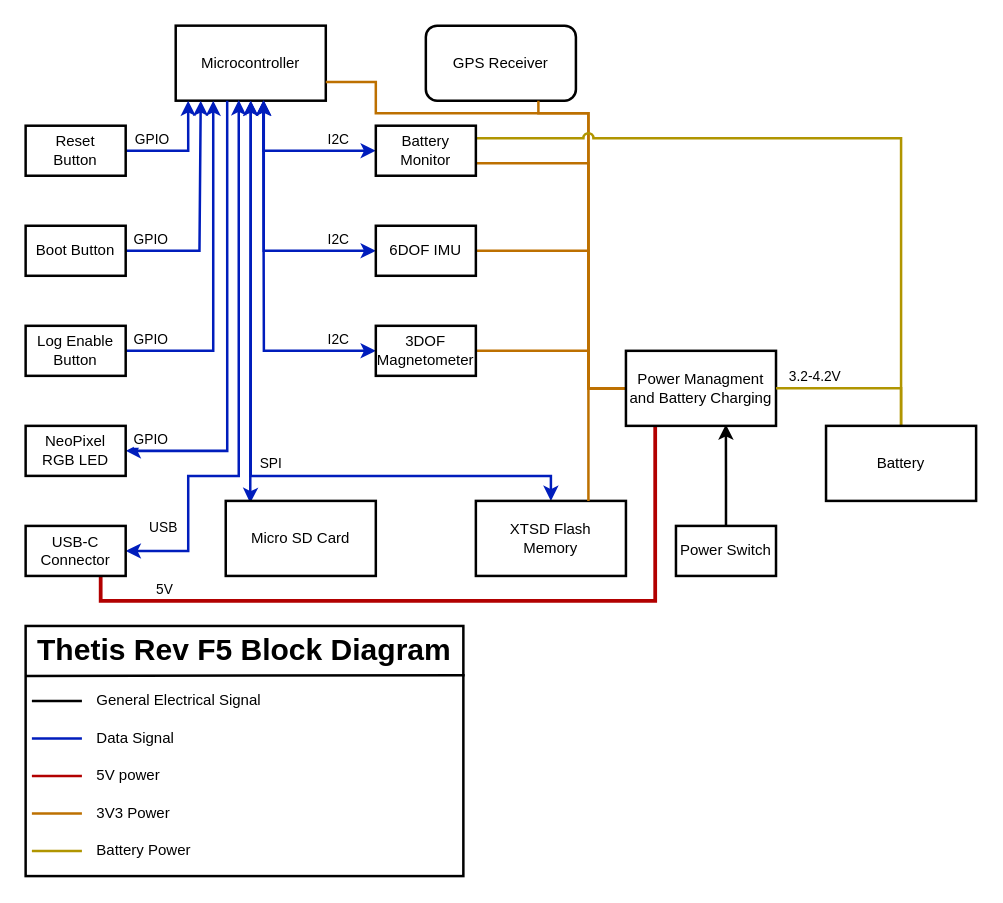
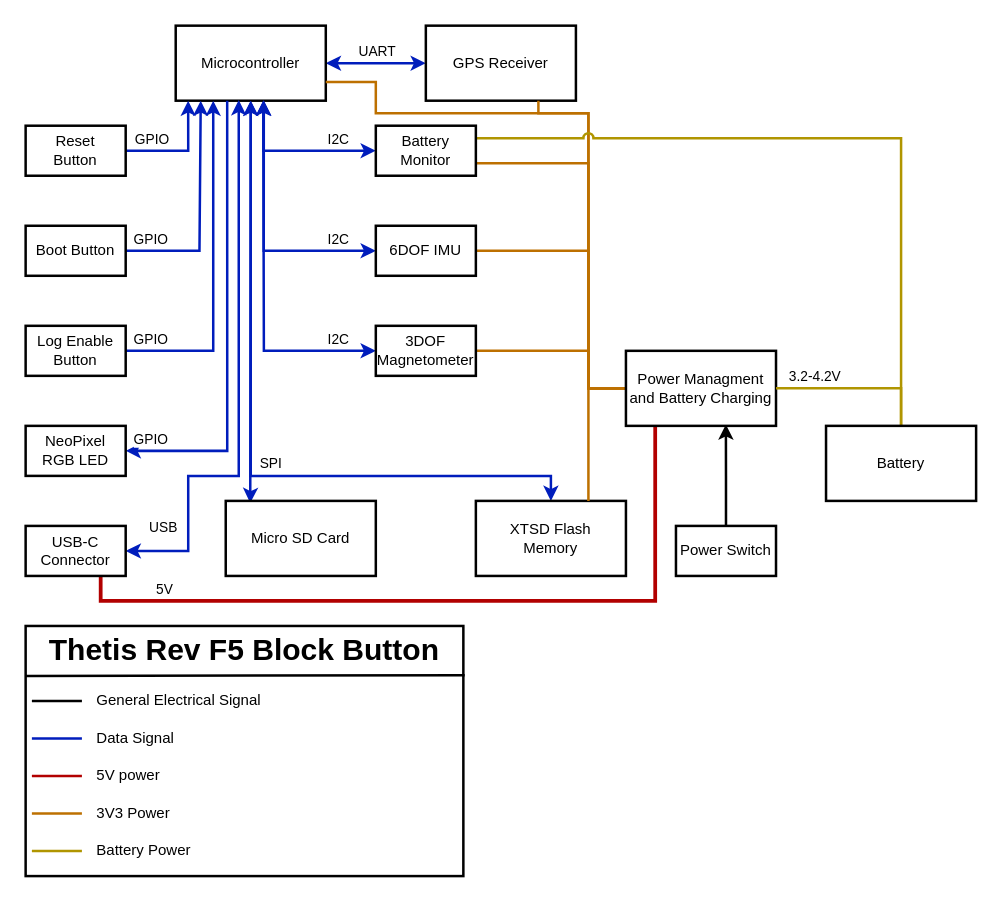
edge "Microcontroller" -- "GPS Receiver": added, label "UART"
node "GPS Receiver": shape rounded rectangle -> rectangle
node "Thetis Rev F5 Block Diagram": label "Thetis Rev F5 Block Diagram" -> "Thetis Rev F5 Block Button"
